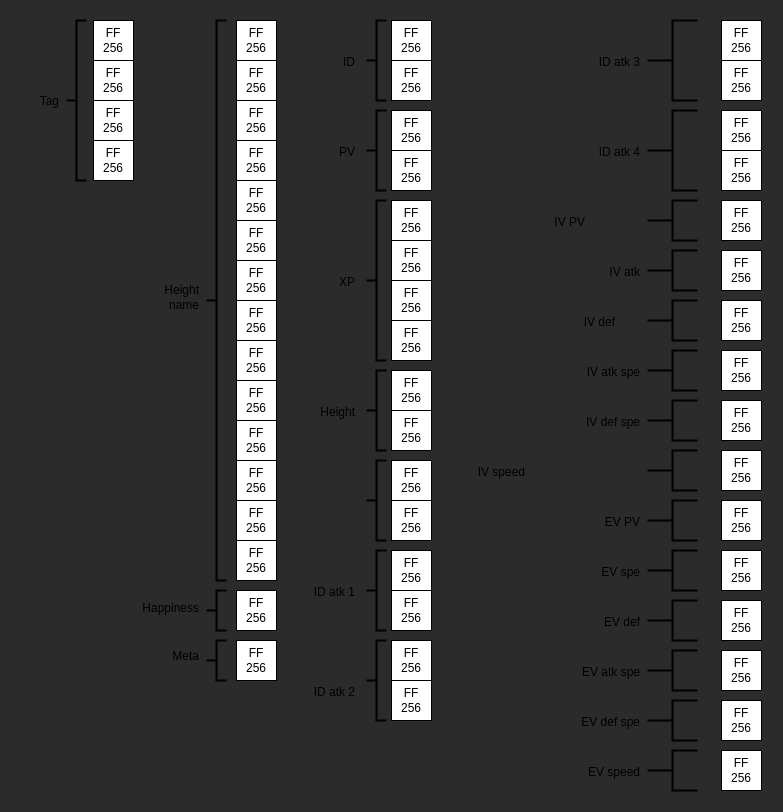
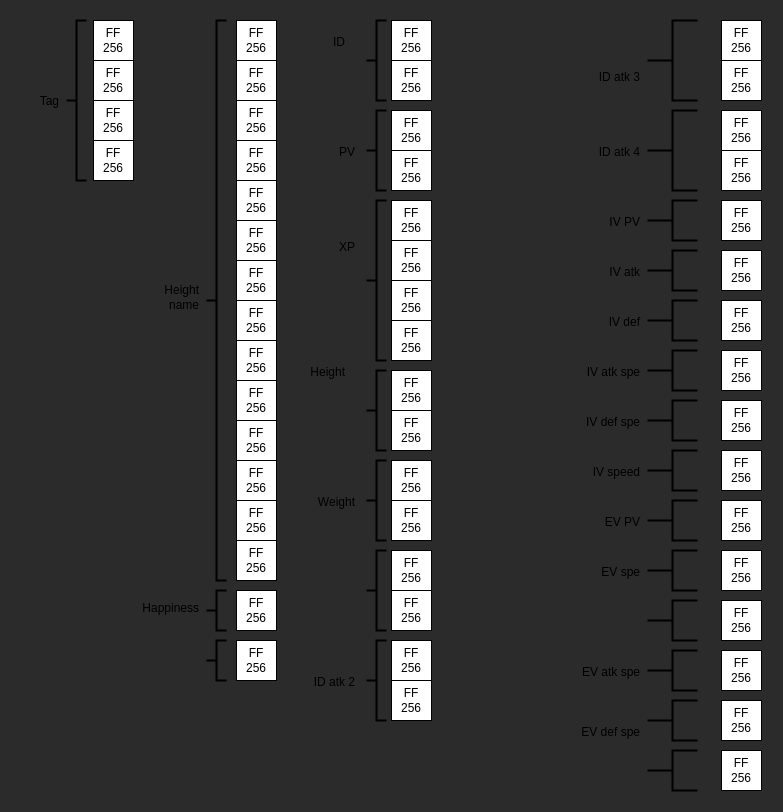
node "ID": moved (337, 63) -> (327, 43)
node "ID atk 3": moved (612, 63) -> (612, 78)
node "IV PV": moved (562, 223) -> (617, 223)
node "XP": moved (337, 283) -> (337, 248)
node "IV def": moved (592, 323) -> (617, 323)
node "Height": moved (327, 413) -> (317, 373)
node "IV speed": moved (492, 473) -> (607, 473)
node "Weight": added
node "ID atk 1": removed
node "EV def": removed
node "Meta": removed
node "ID atk 2": moved (327, 693) -> (327, 683)
node "EV def spe": moved (602, 723) -> (602, 733)
node "EV speed": removed
